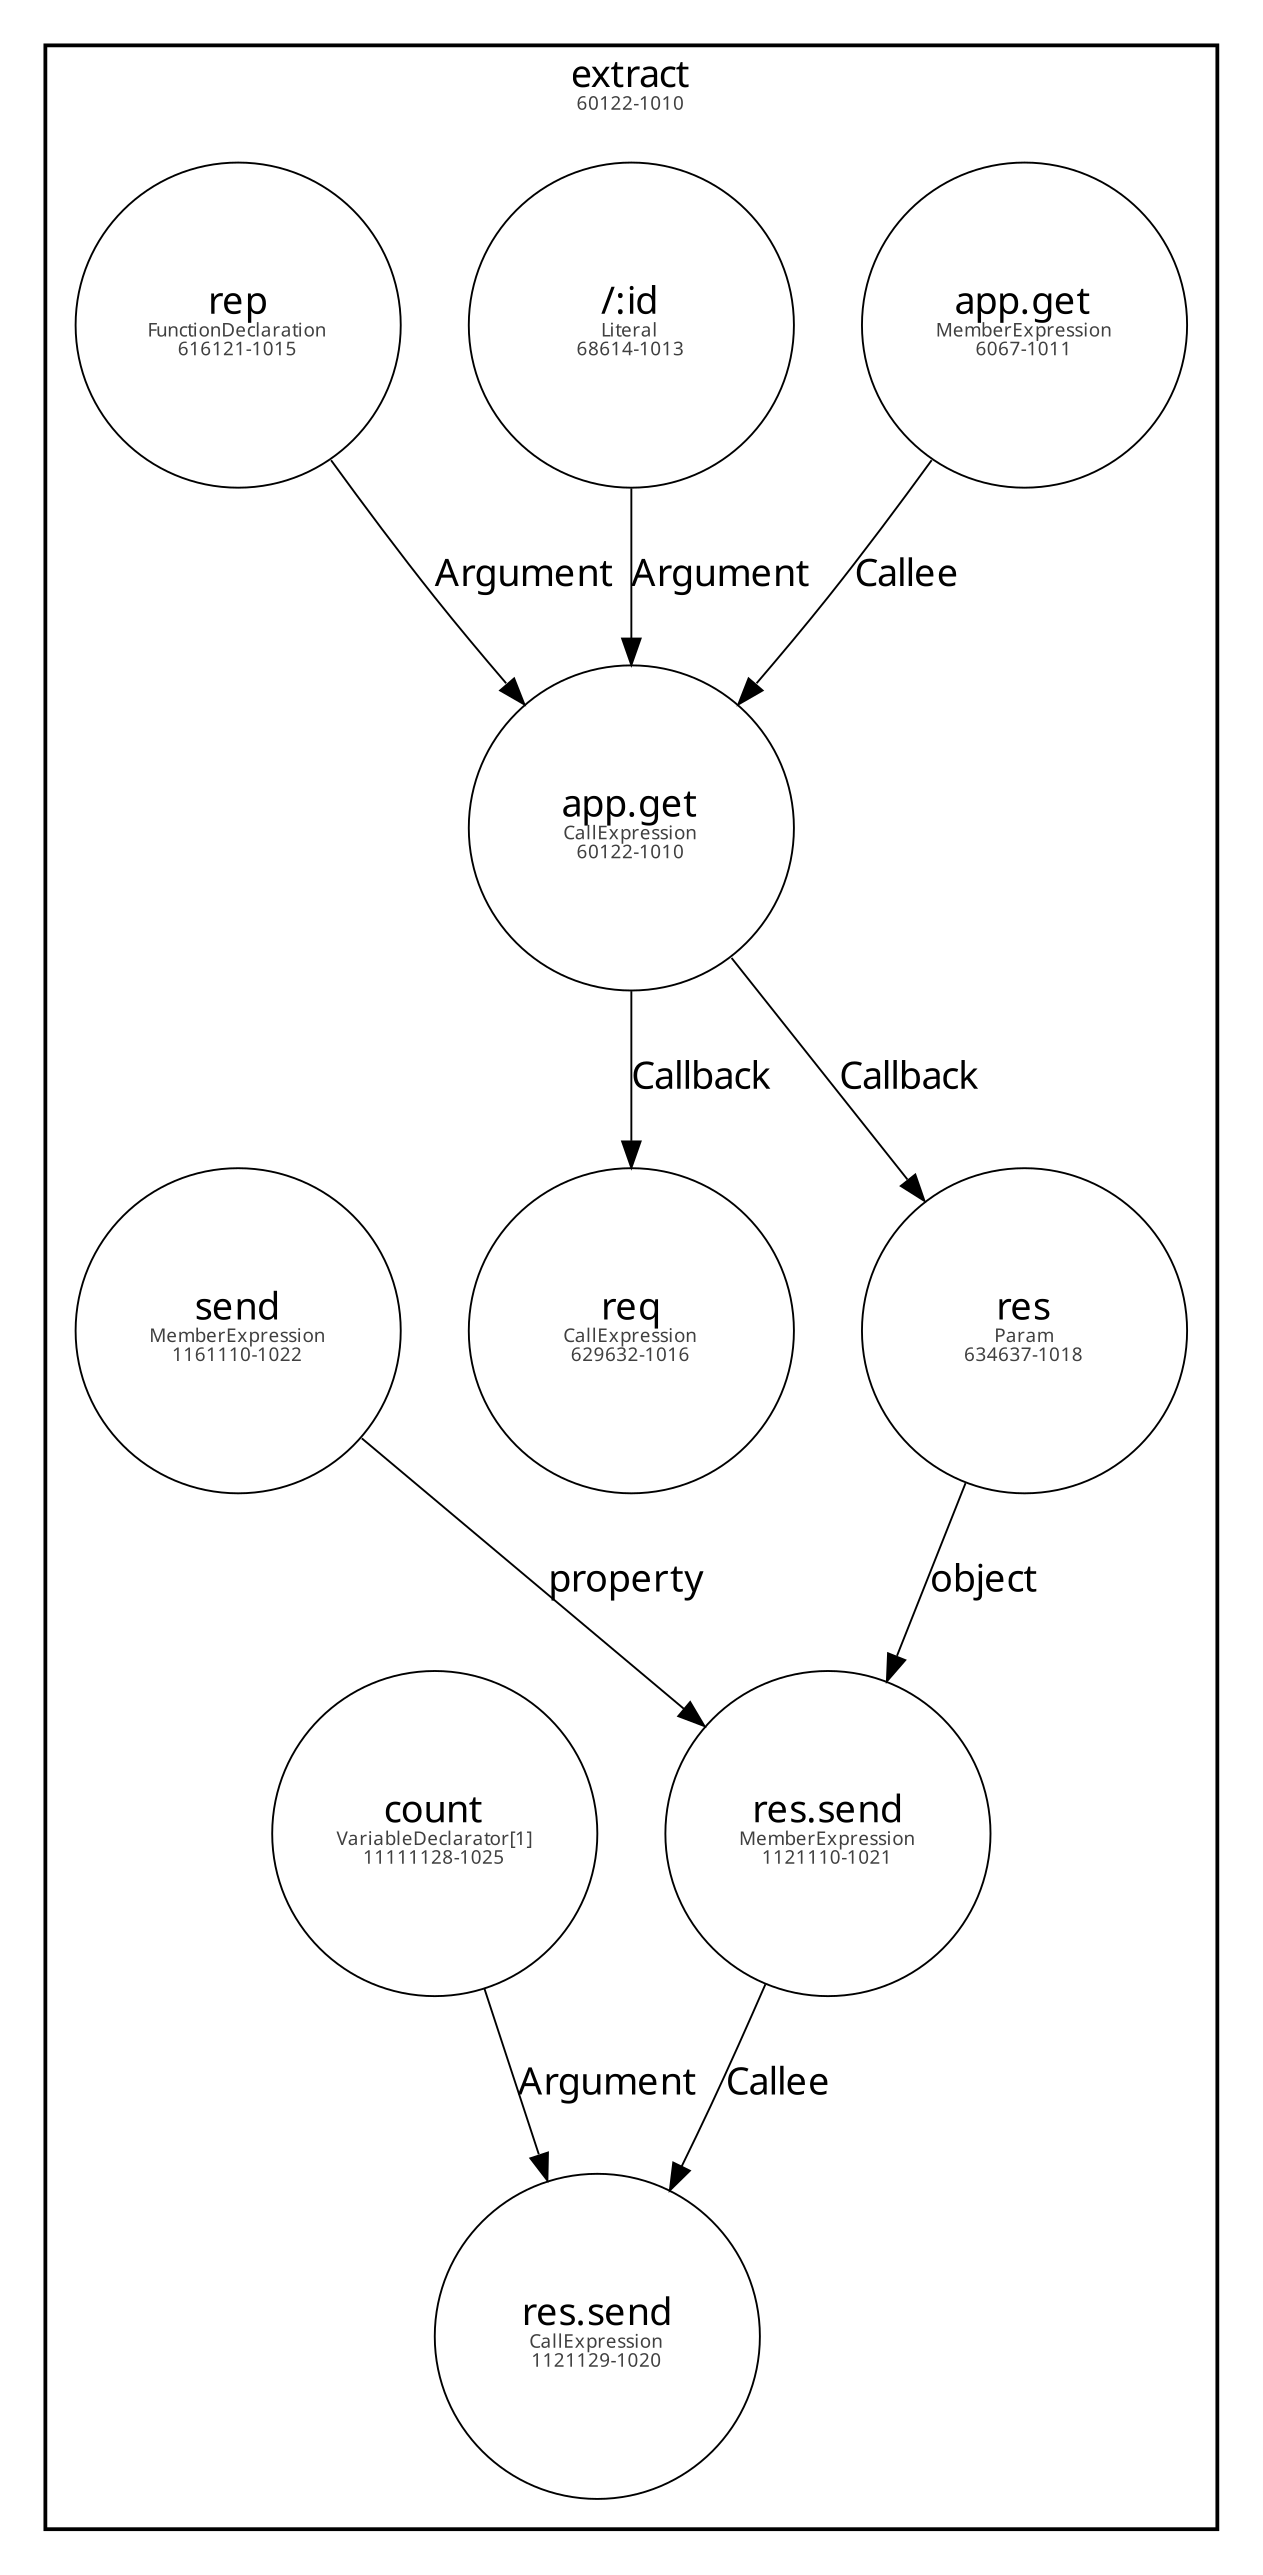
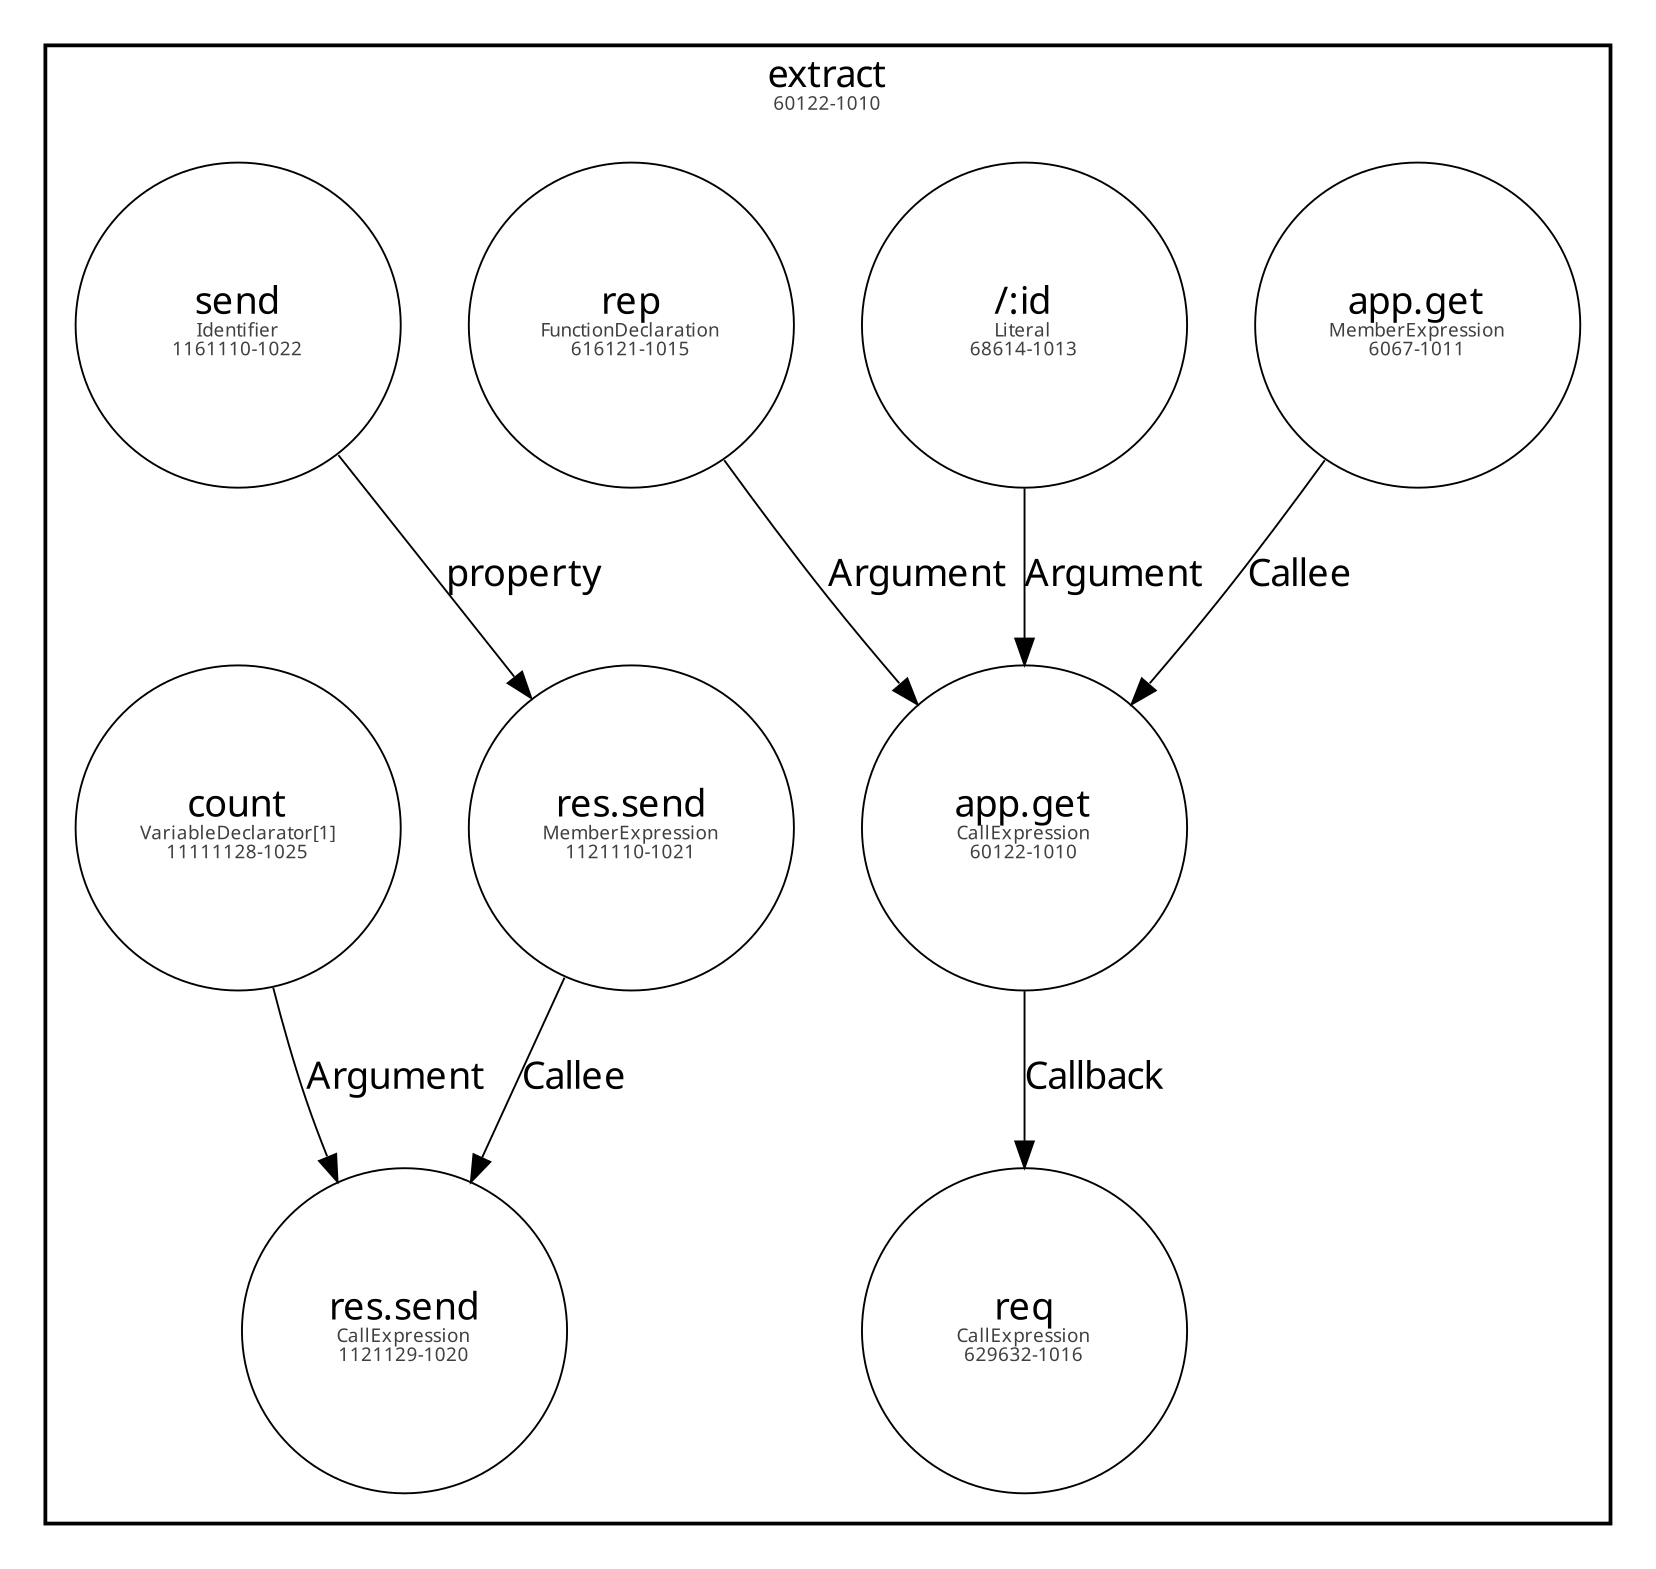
node "res": removed
node "send": text "MemberExpression" -> "Identifier"
